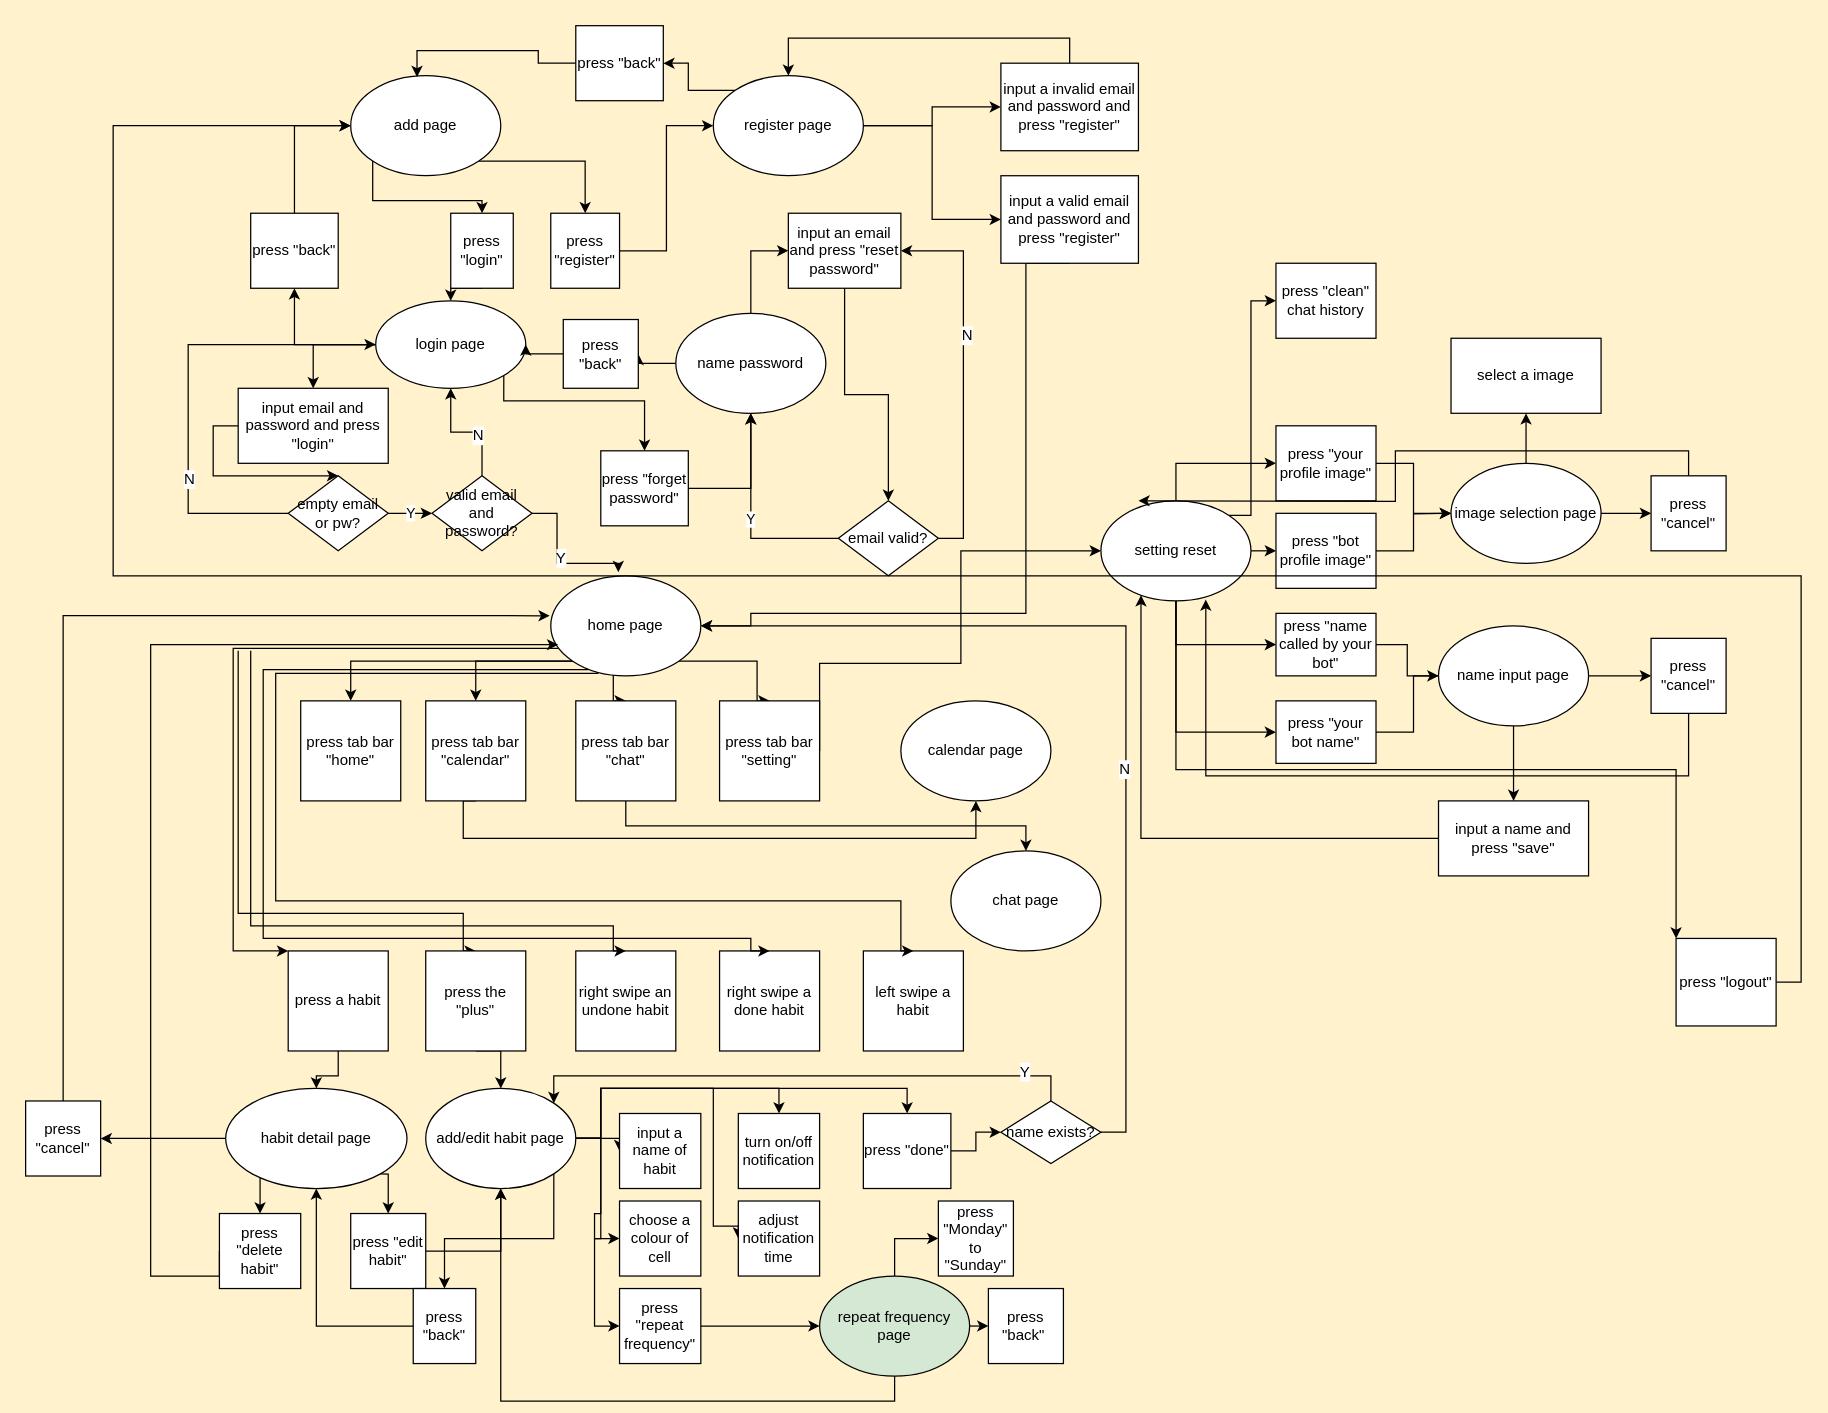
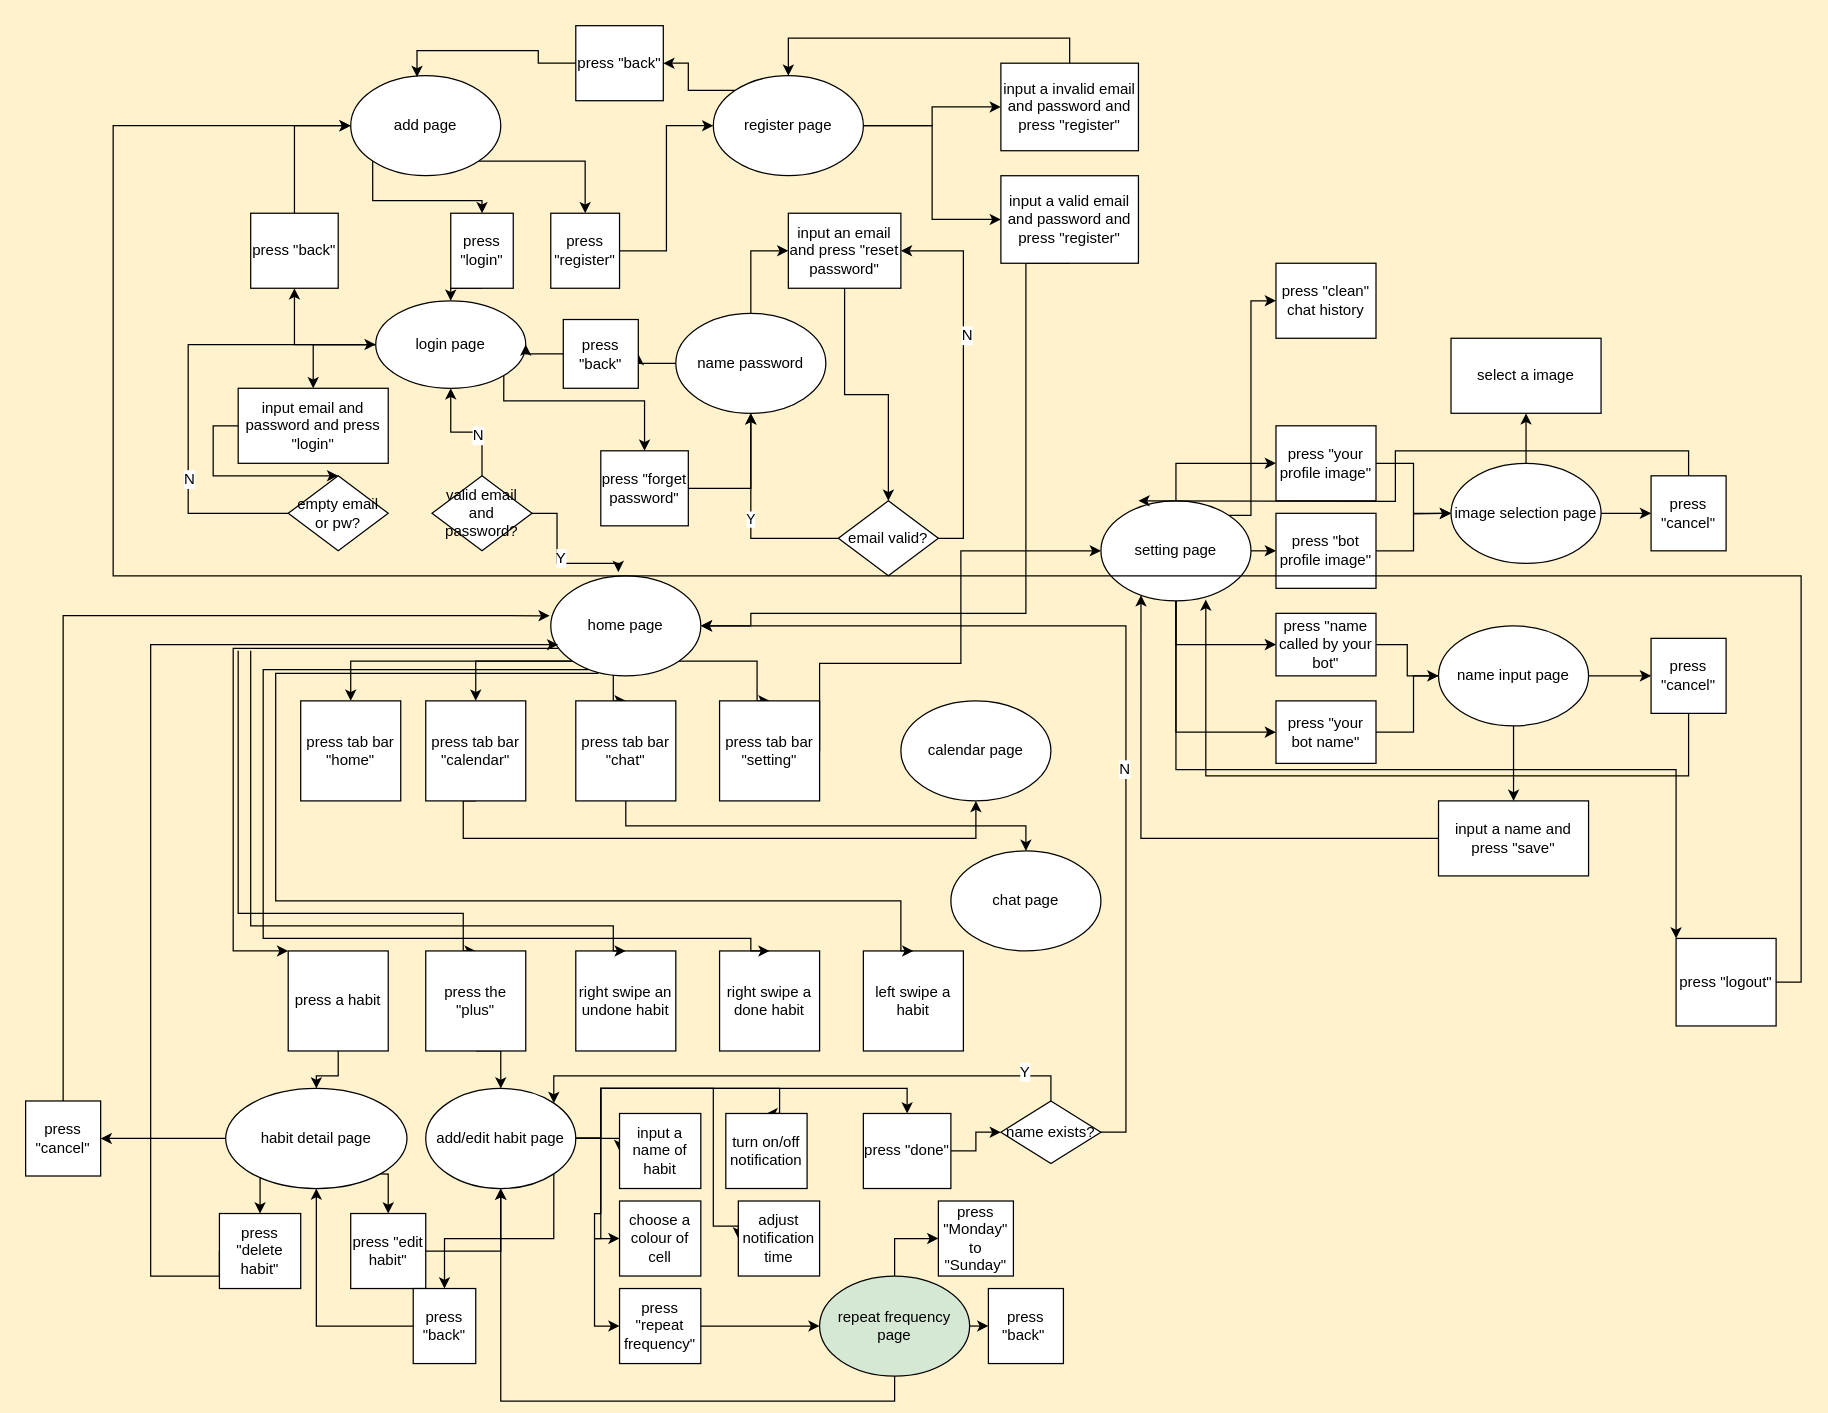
edge "empty email or pw?" -> "valid email and password?": removed, label "Y"
node "setting reset": label "setting reset" -> "setting page"
node "turn on/off notification": moved (779, 1151) -> (766, 1151)
